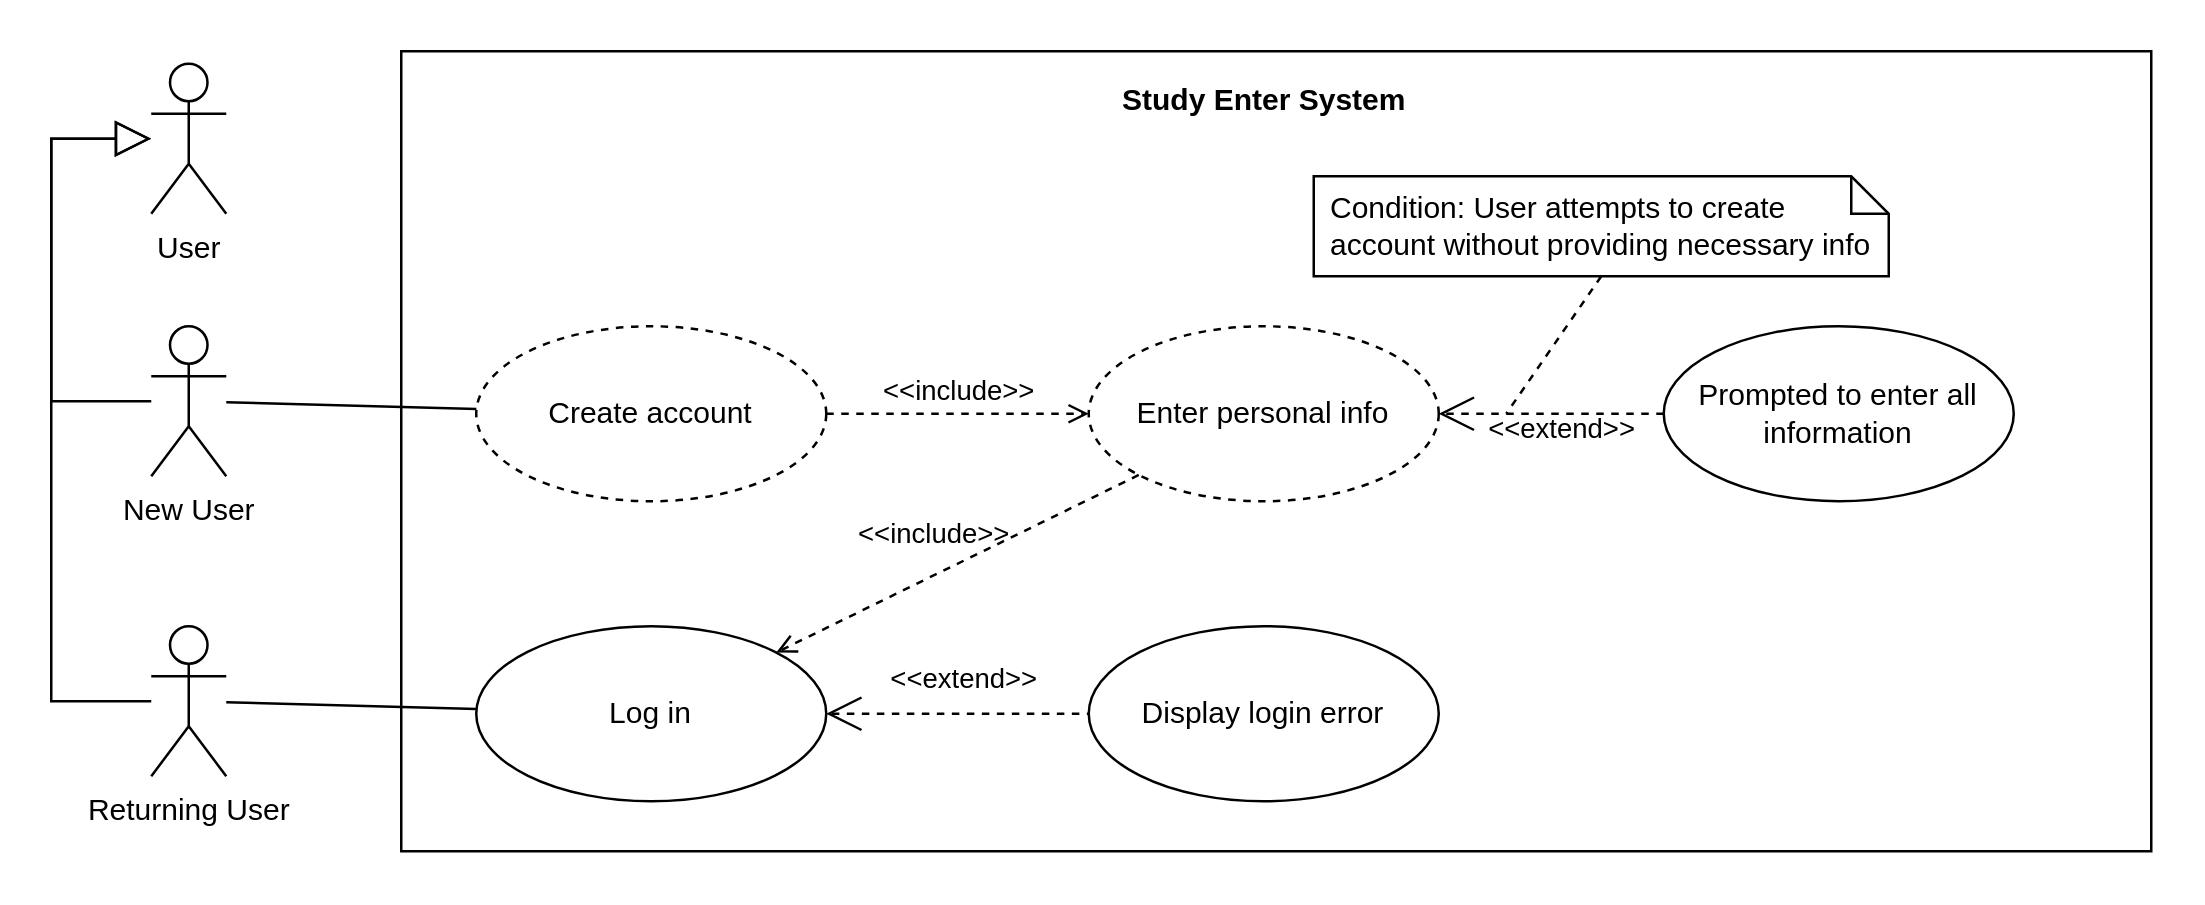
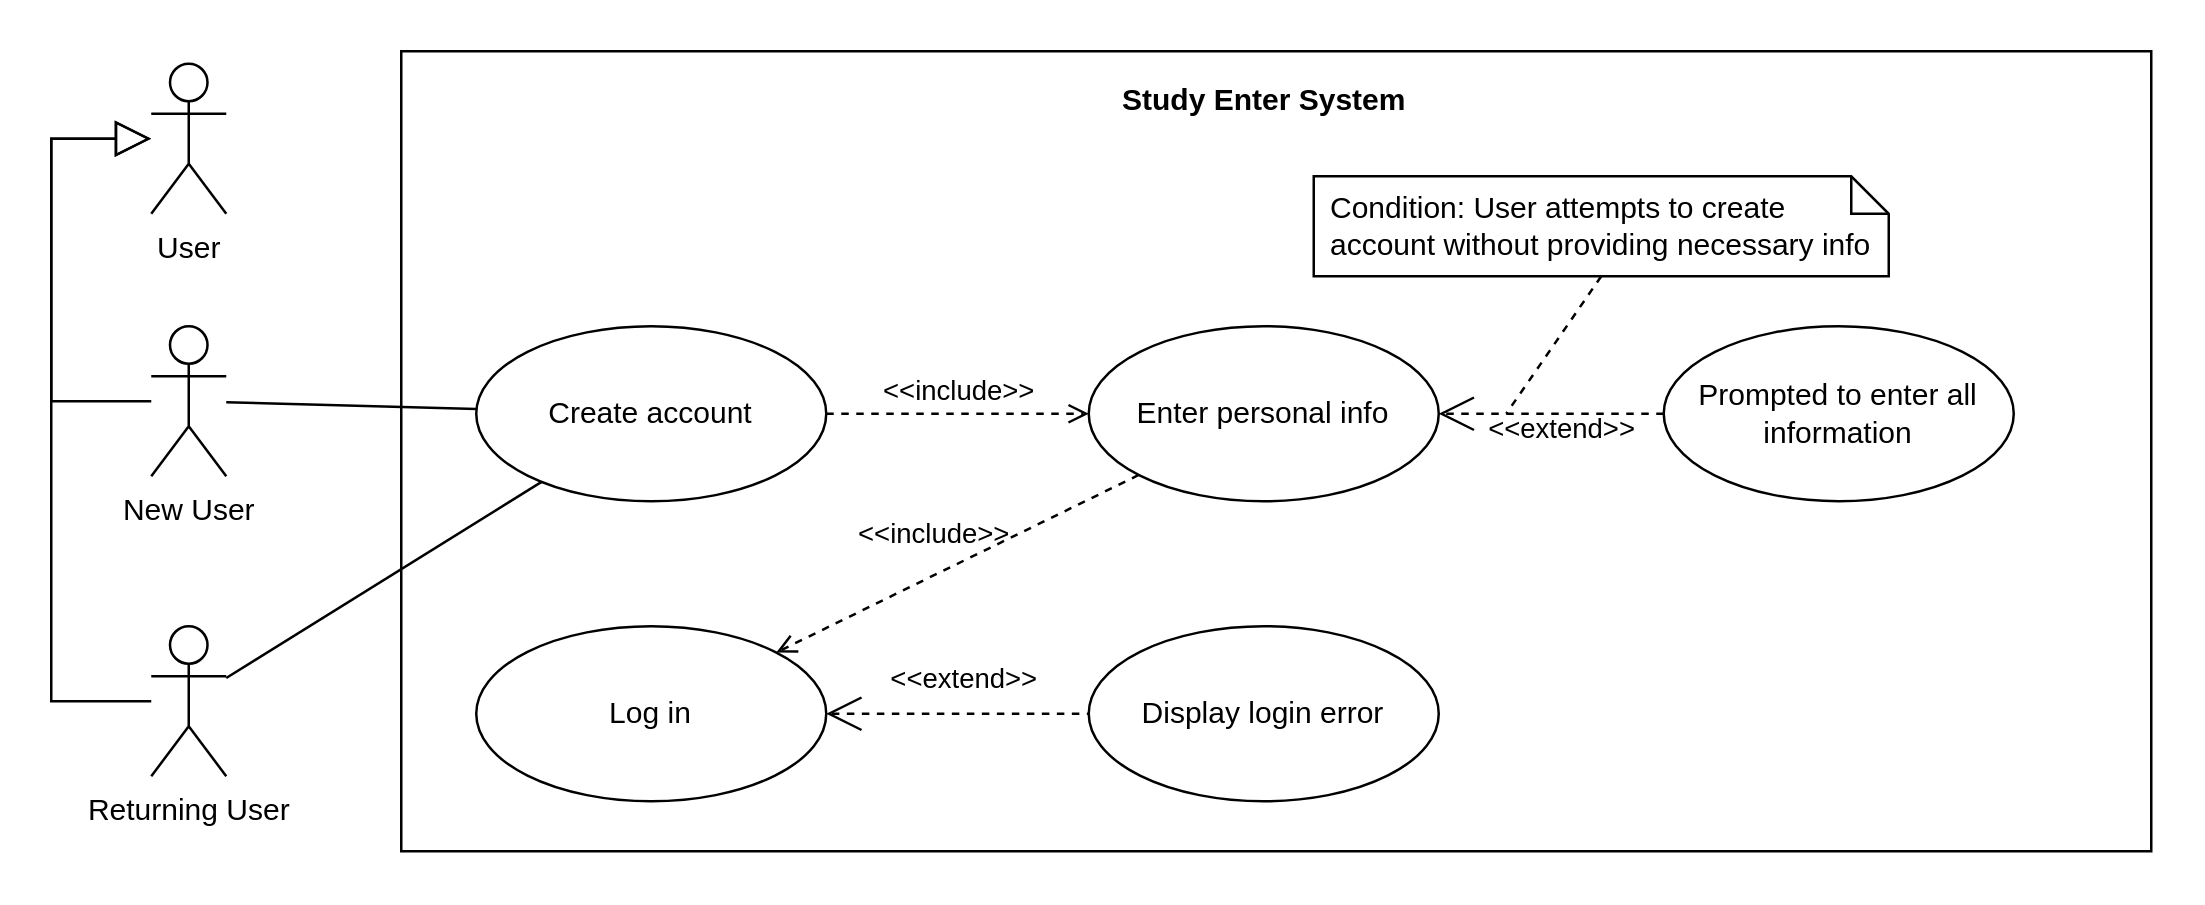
node "Create account": style dashed -> solid
node "Enter personal info": style dashed -> solid
edge "Returning User" -- "Log in": now "Returning User" -- "Create account"
